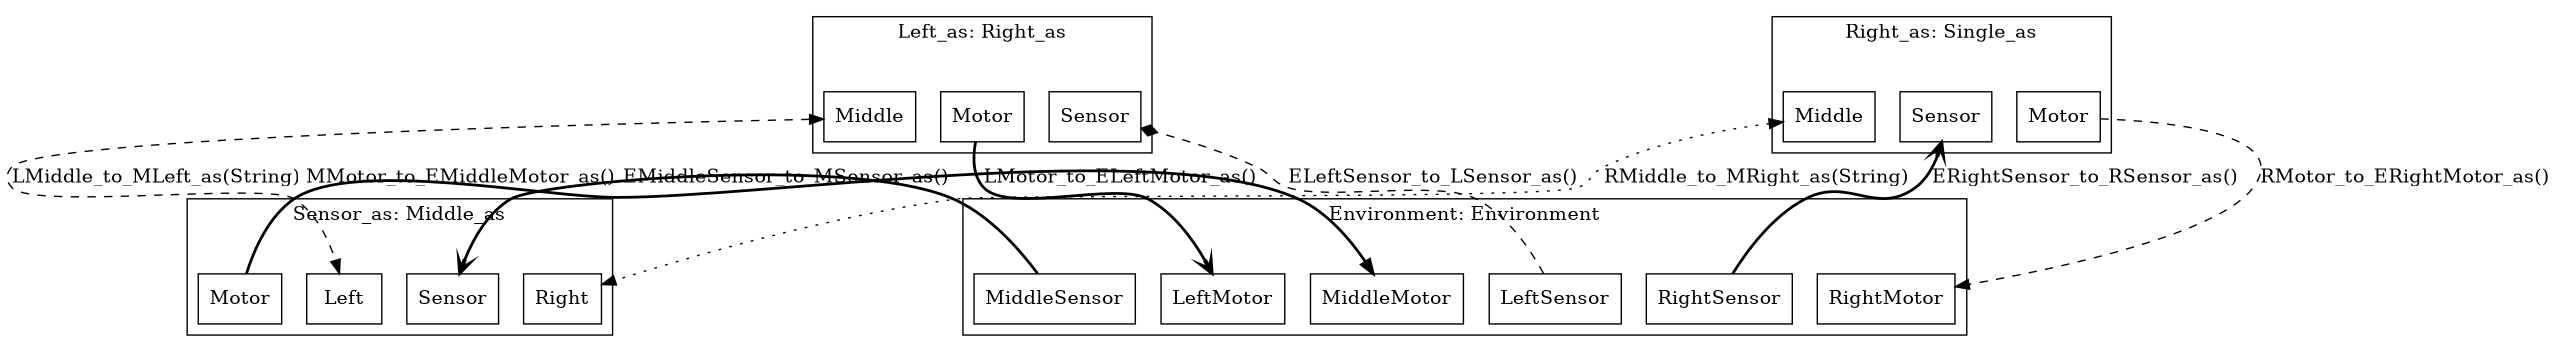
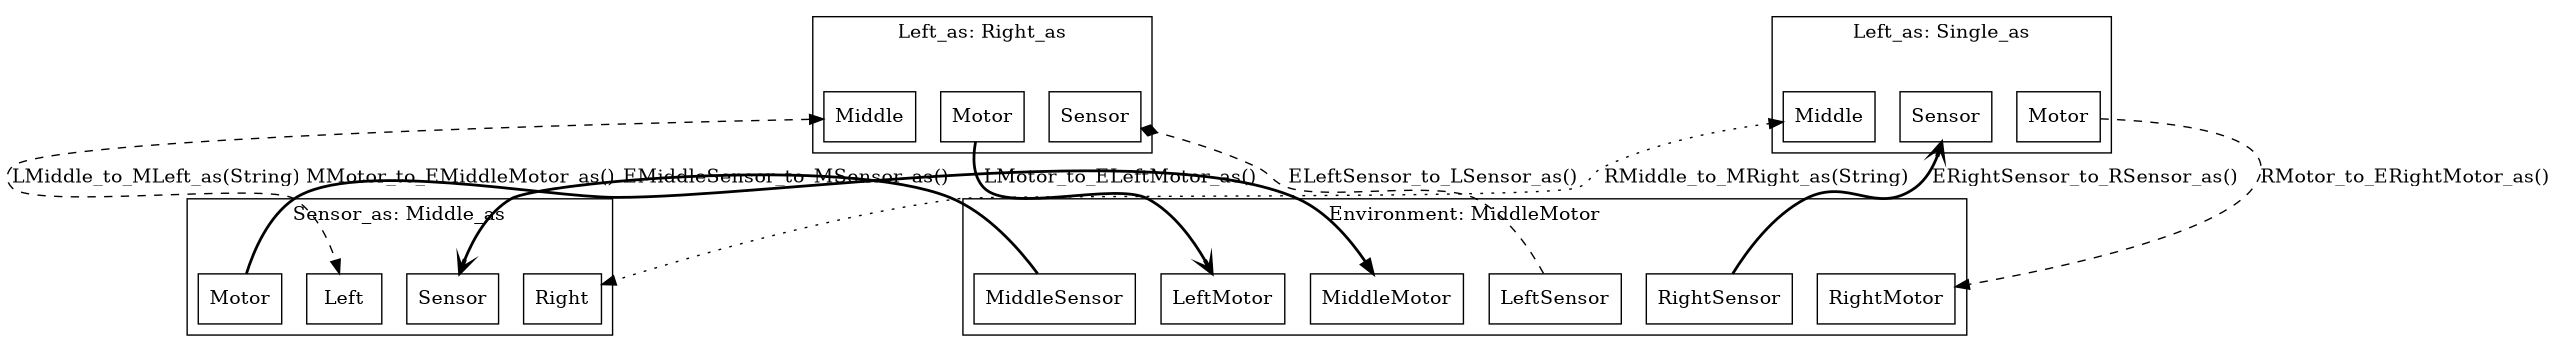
cluster "Right_as: Single_as": label "Right_as: Single_as" -> "Left_as: Single_as"
cluster "Environment: Environment": label "Environment: Environment" -> "Environment: MiddleMotor"
